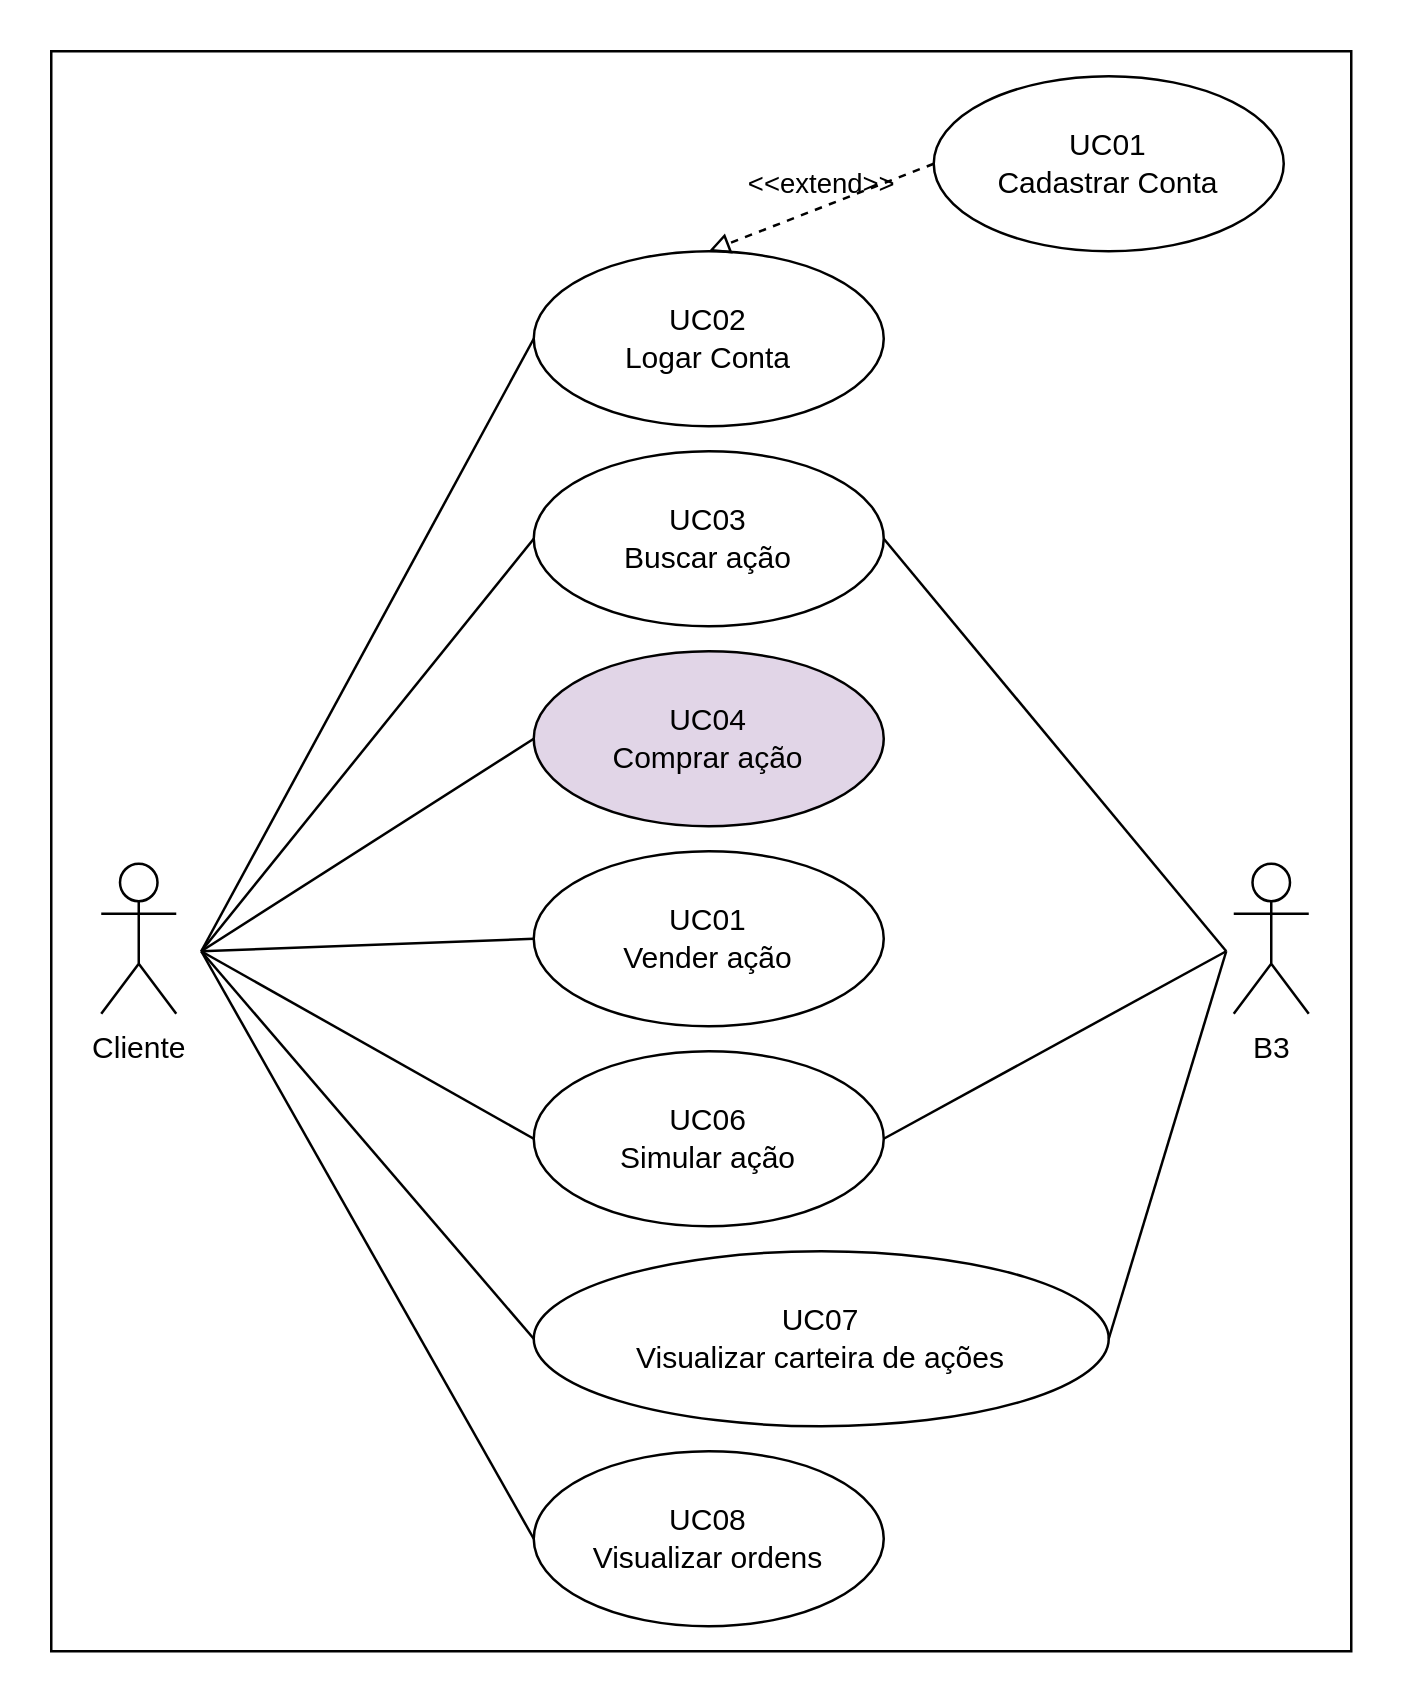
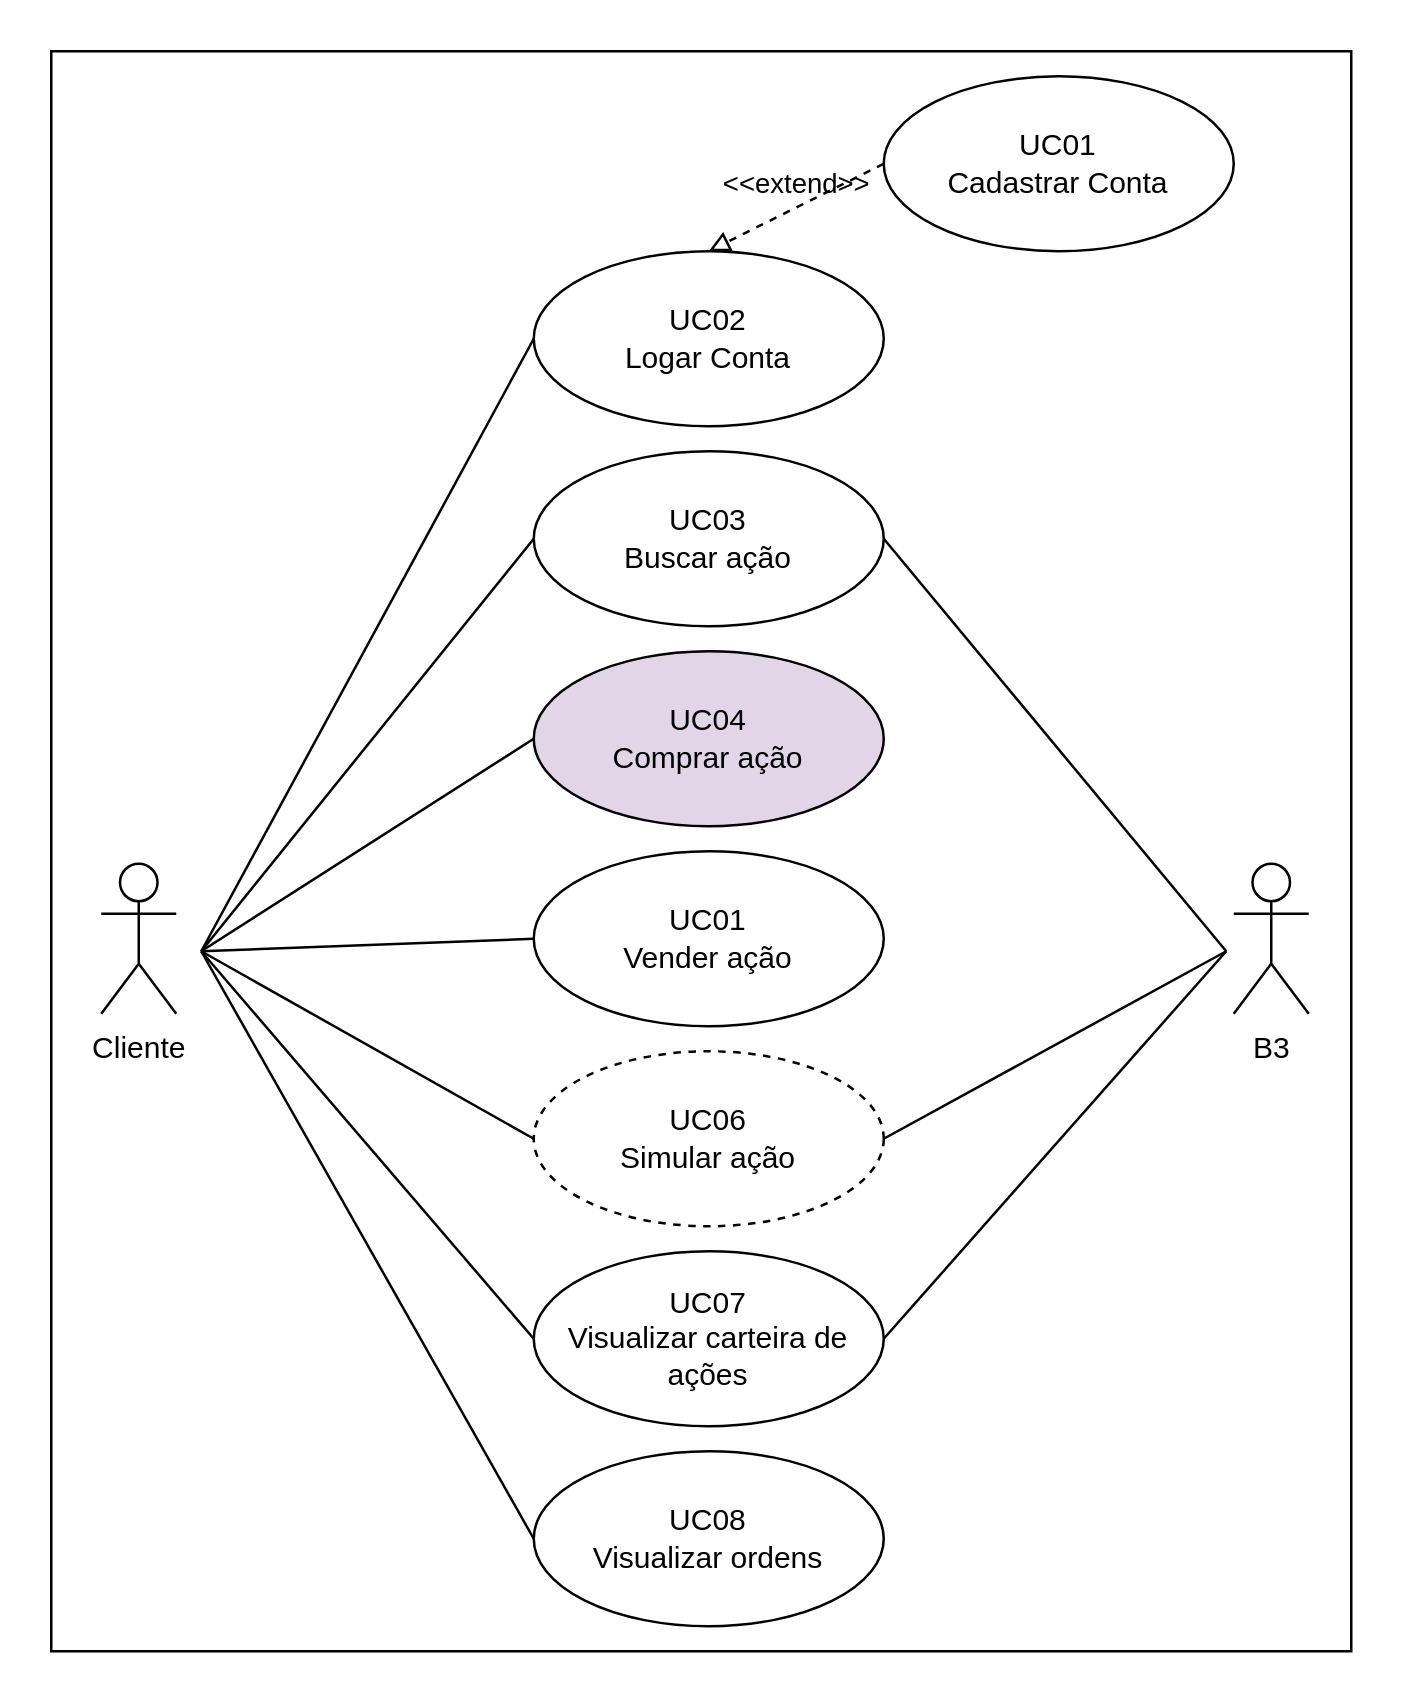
node "UC01 Cadastrar Conta": moved (1109, 164) -> (1059, 164)
node "UC06 Simular ação": style solid -> dashed
node "UC07 Visualizar carteira de ações": size 575x175 -> 350x175
